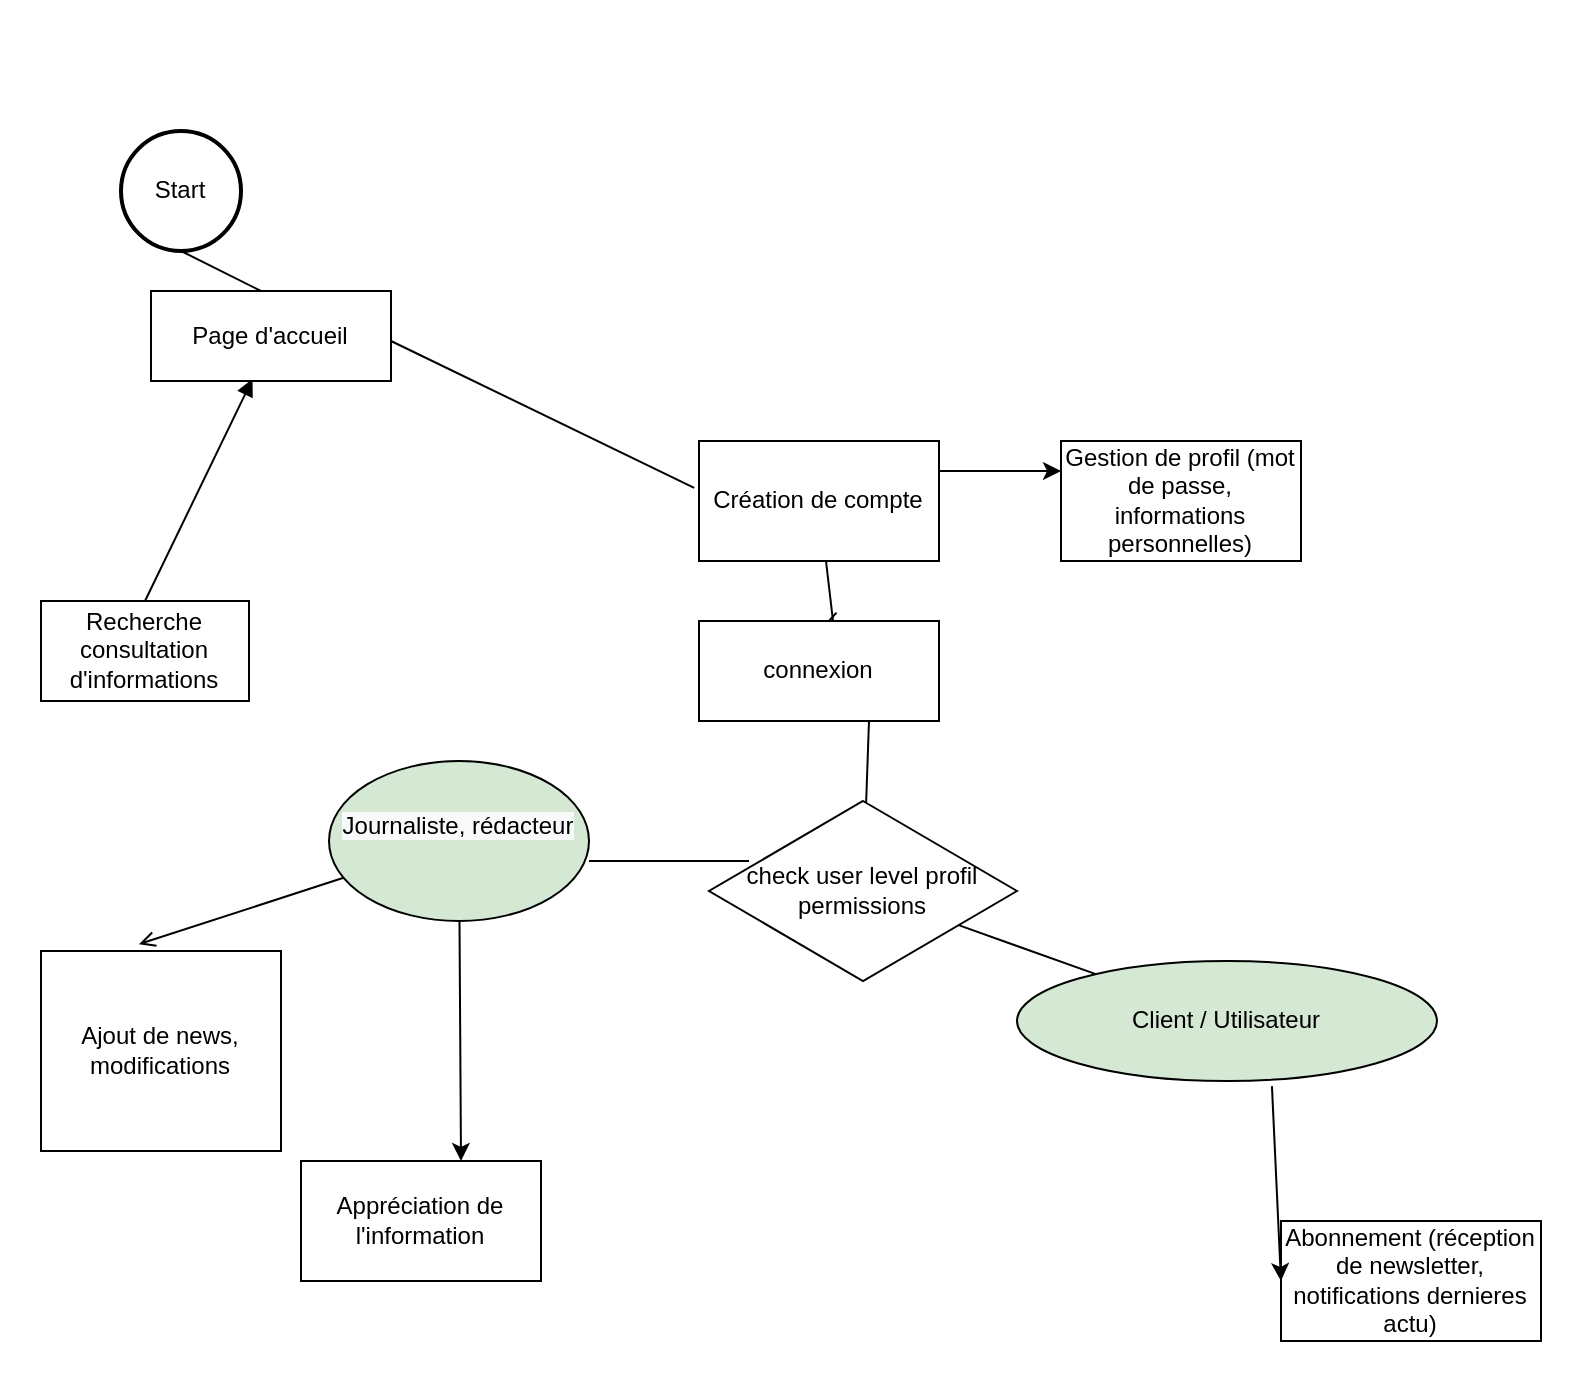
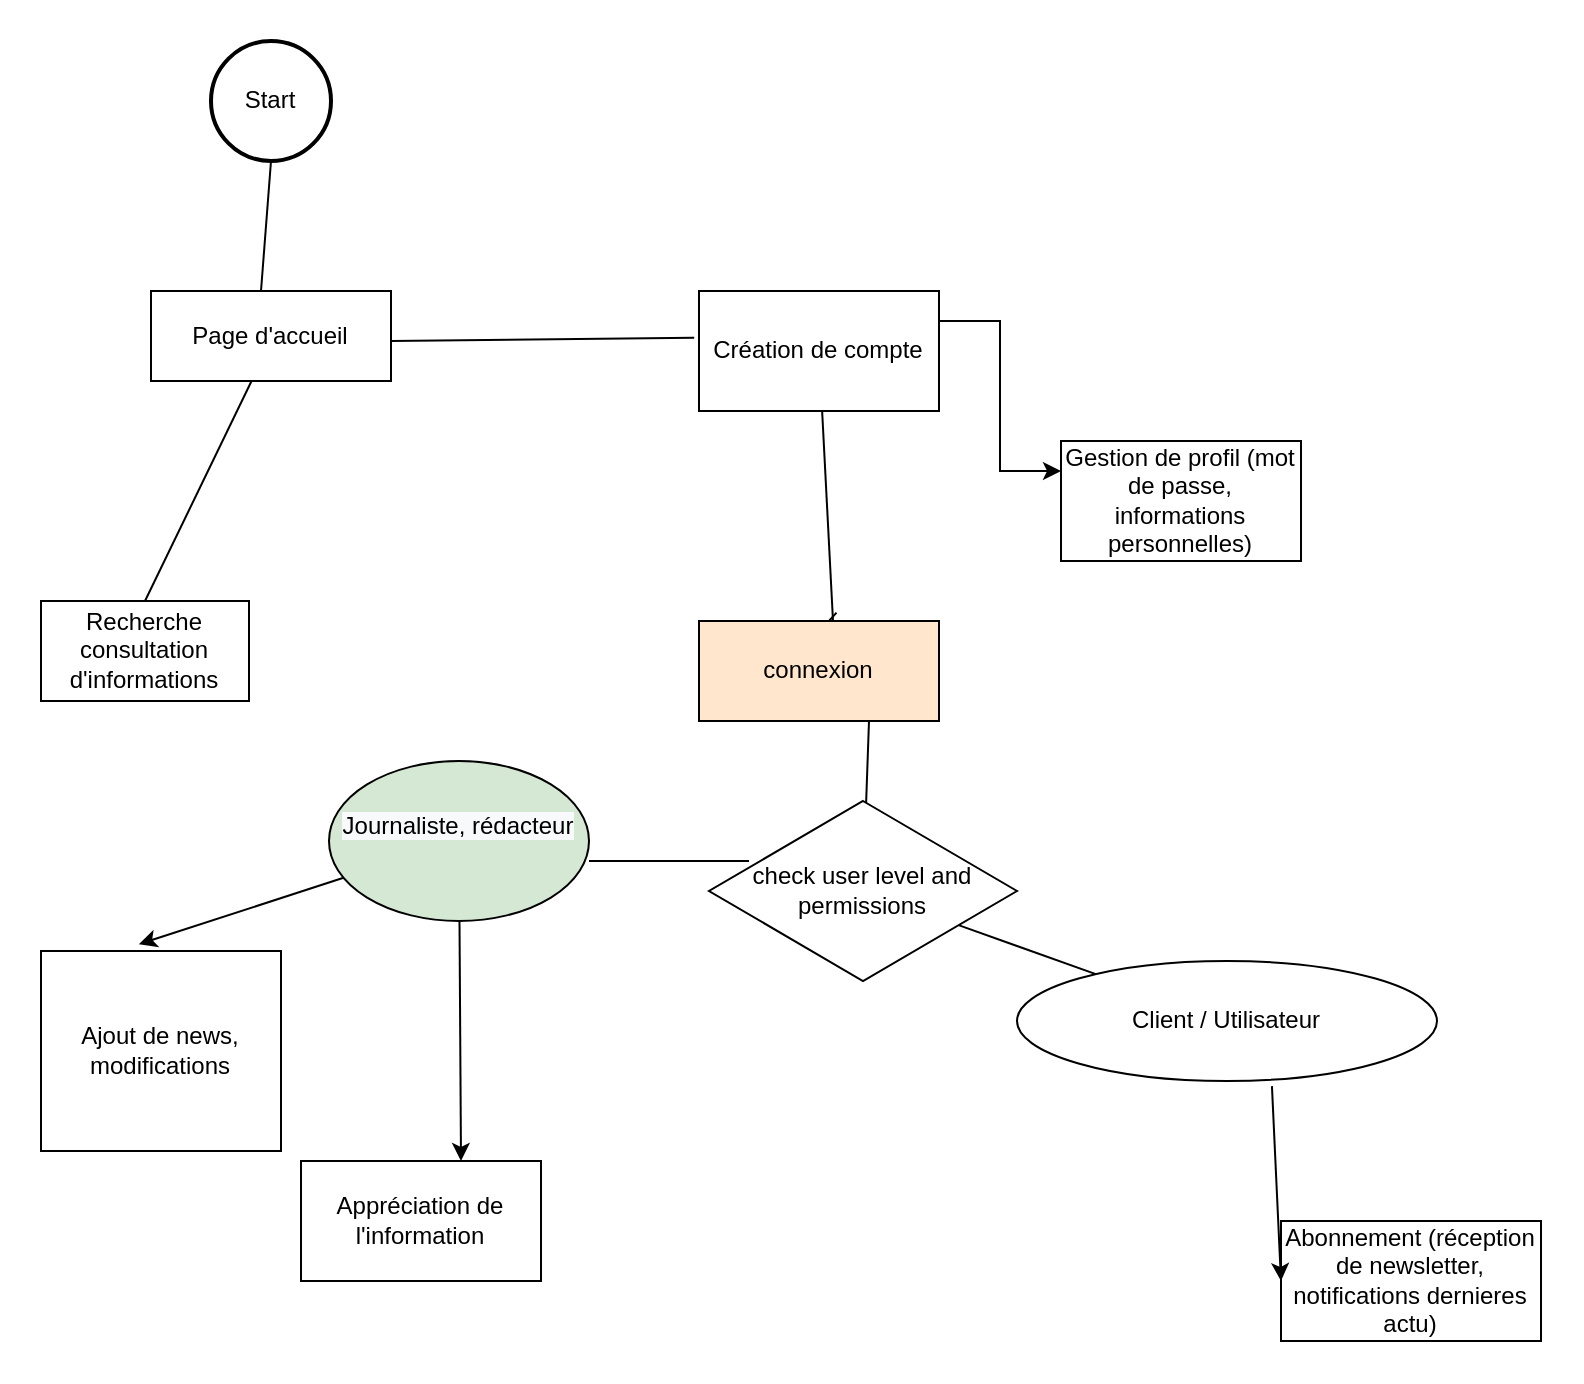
node "Start": moved (181, 191) -> (271, 101)
edge "Recherche consultation d'informations" -> "Page d'accueil": arrowhead block -> none
node "Création de compte": moved (819, 501) -> (819, 351)
node "connexion": fillcolor #ffffff -> #ffe6cc
node "check user level profil permissions": label "check user level profil permissions" -> "check user level and permissions"
edge "Journaliste, rédacteur" -> "Ajout de news, modifications": arrowhead open -> classic
node "Client / Utilisateur": fillcolor #d5e8d4 -> #ffffff
